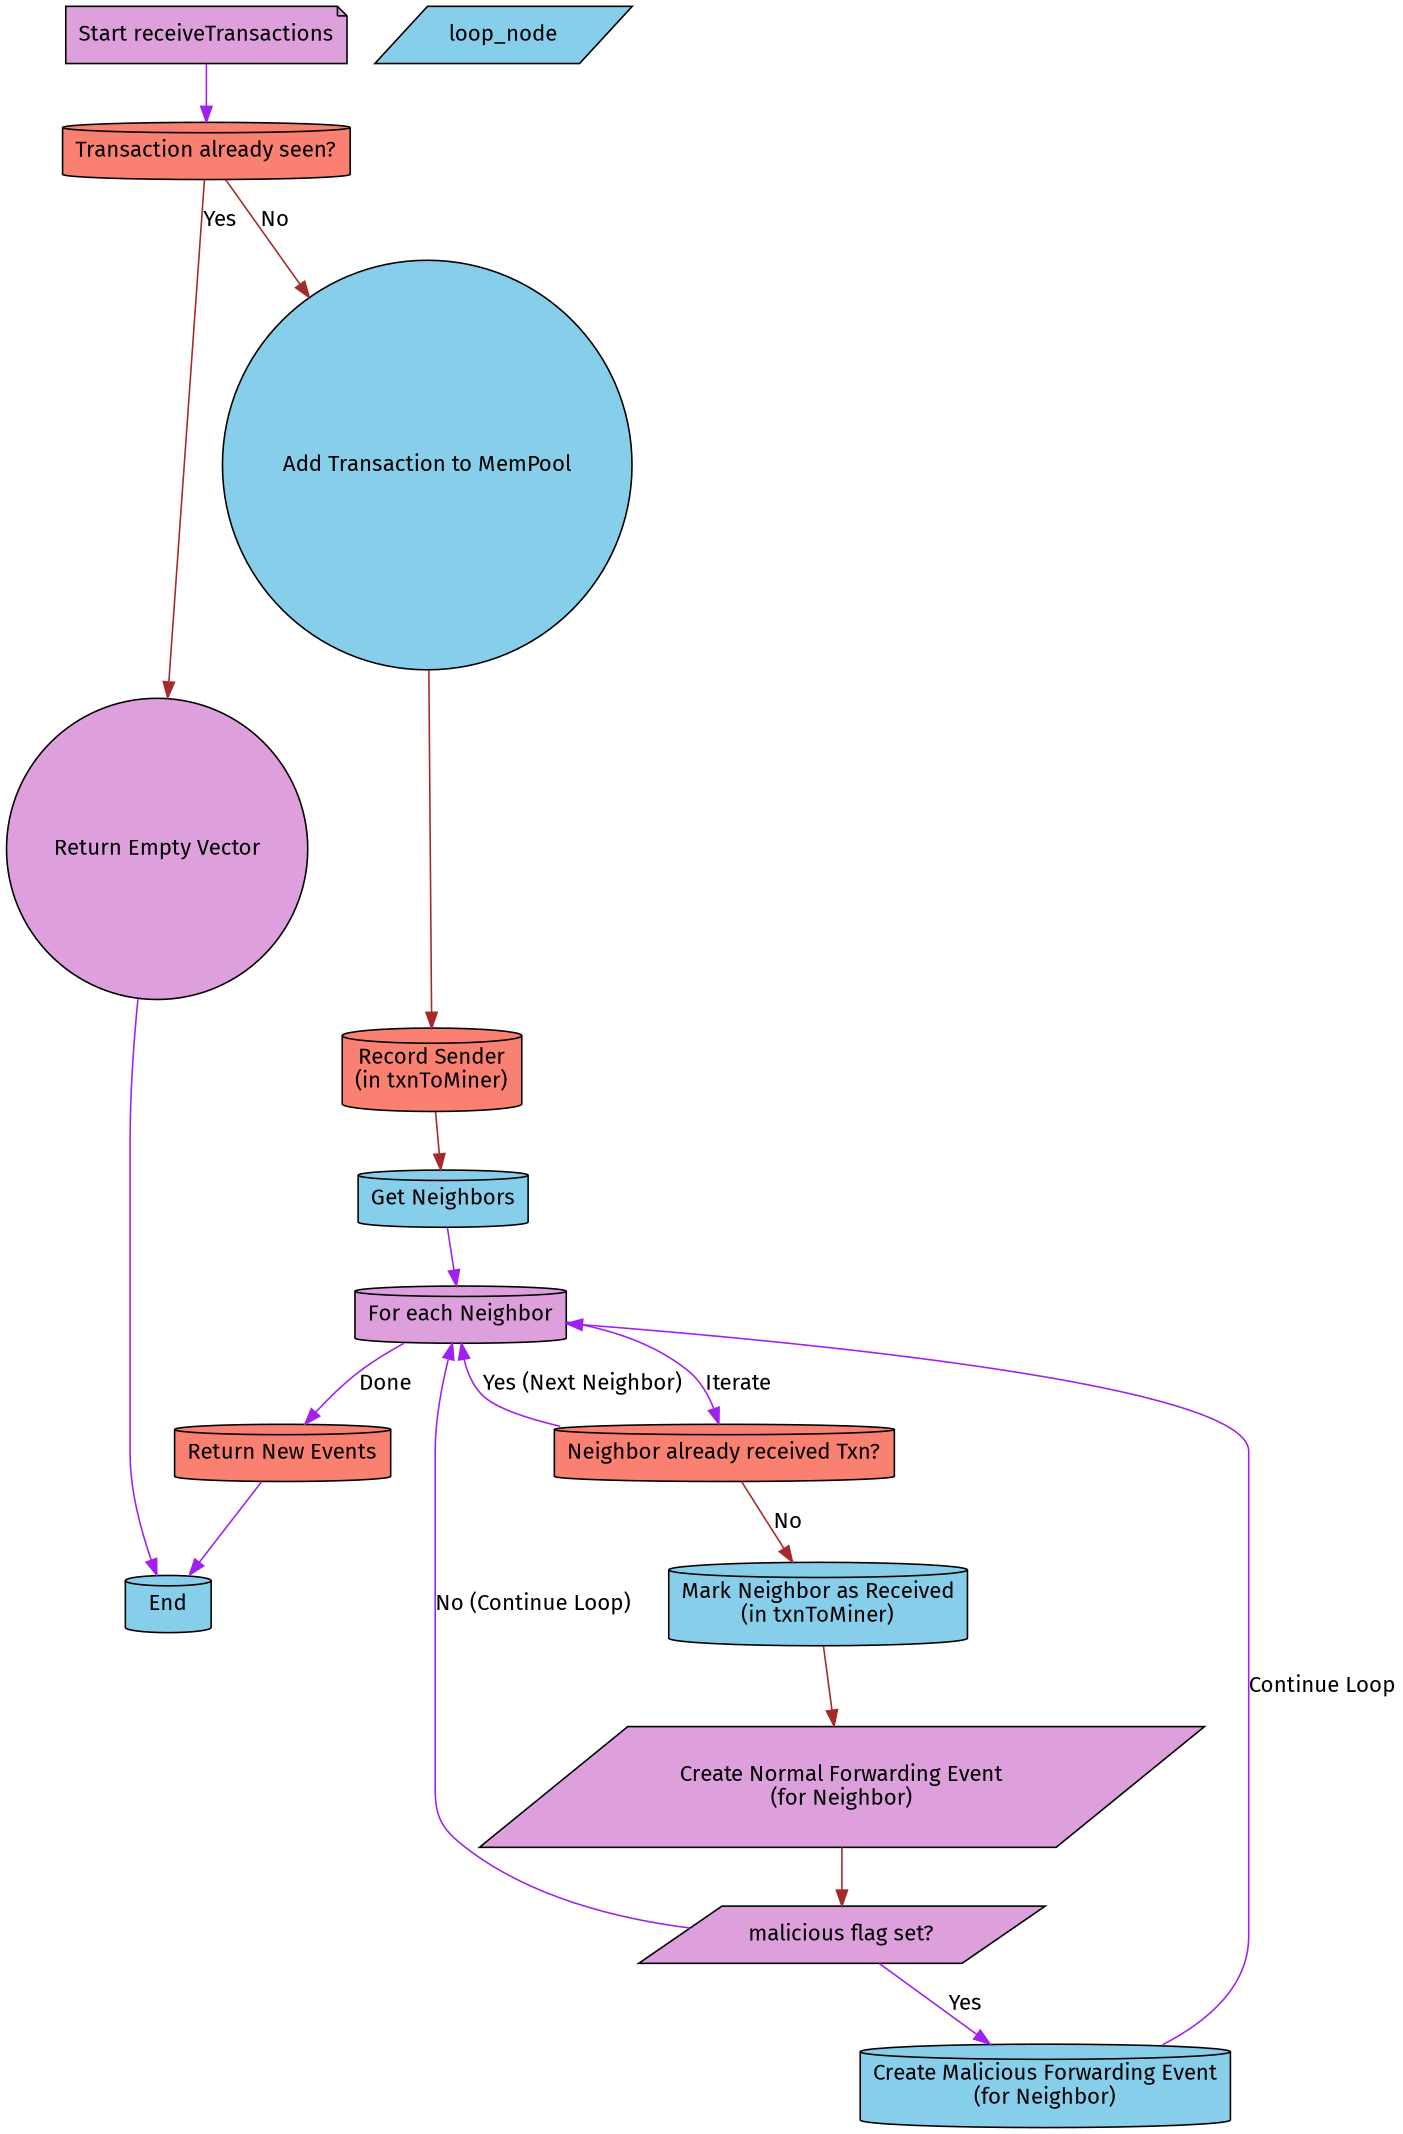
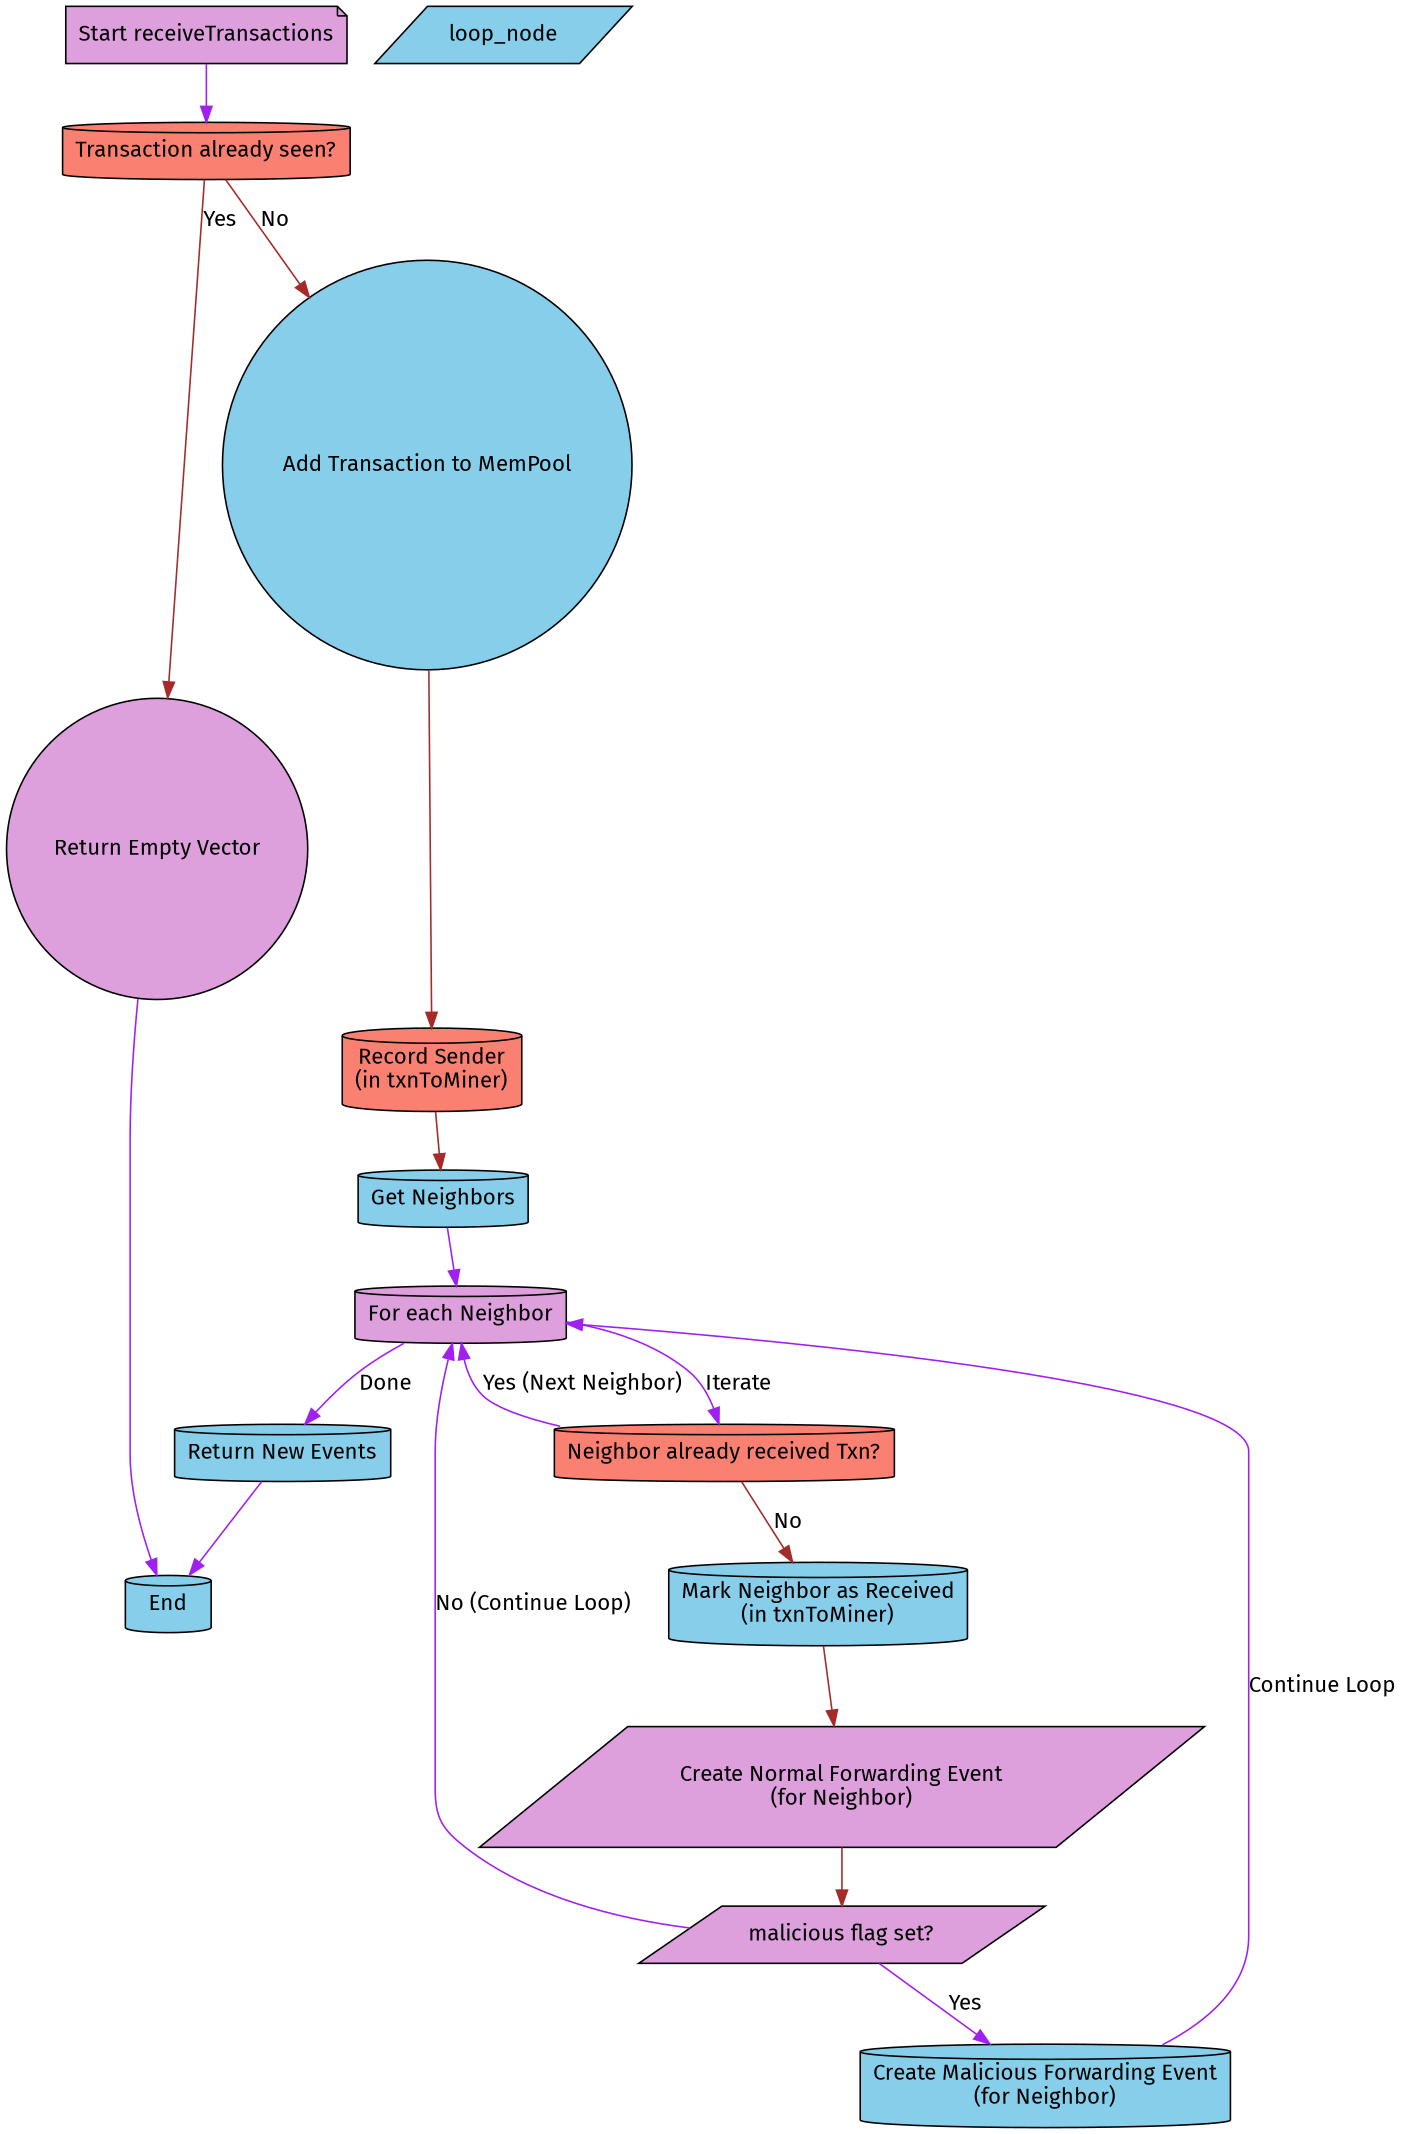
node "Return New Events": fillcolor salmon -> skyblue
